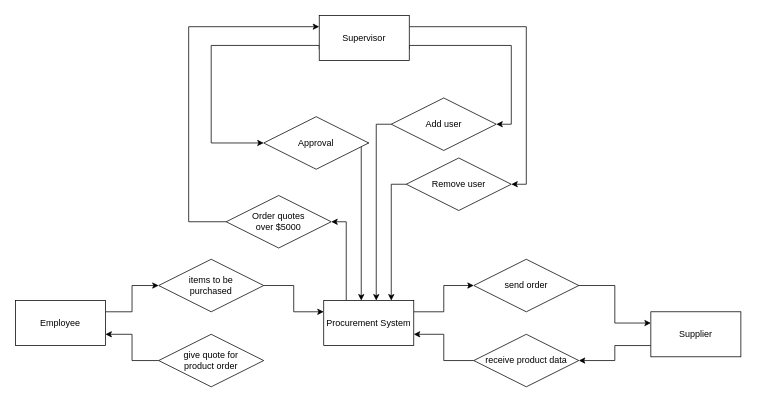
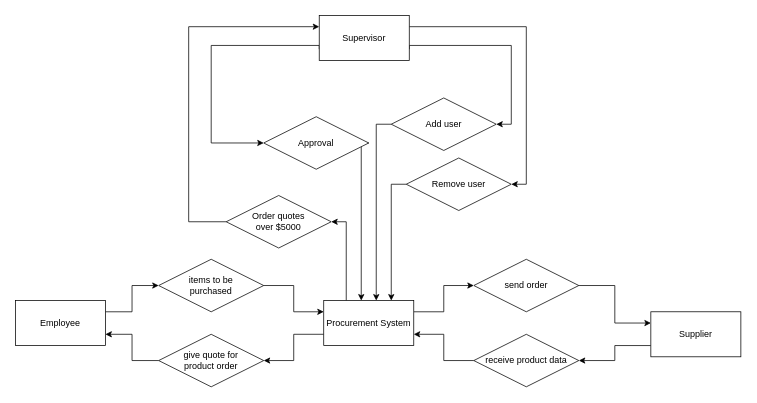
edge "Procurement System" -> "give quote for product order": added
